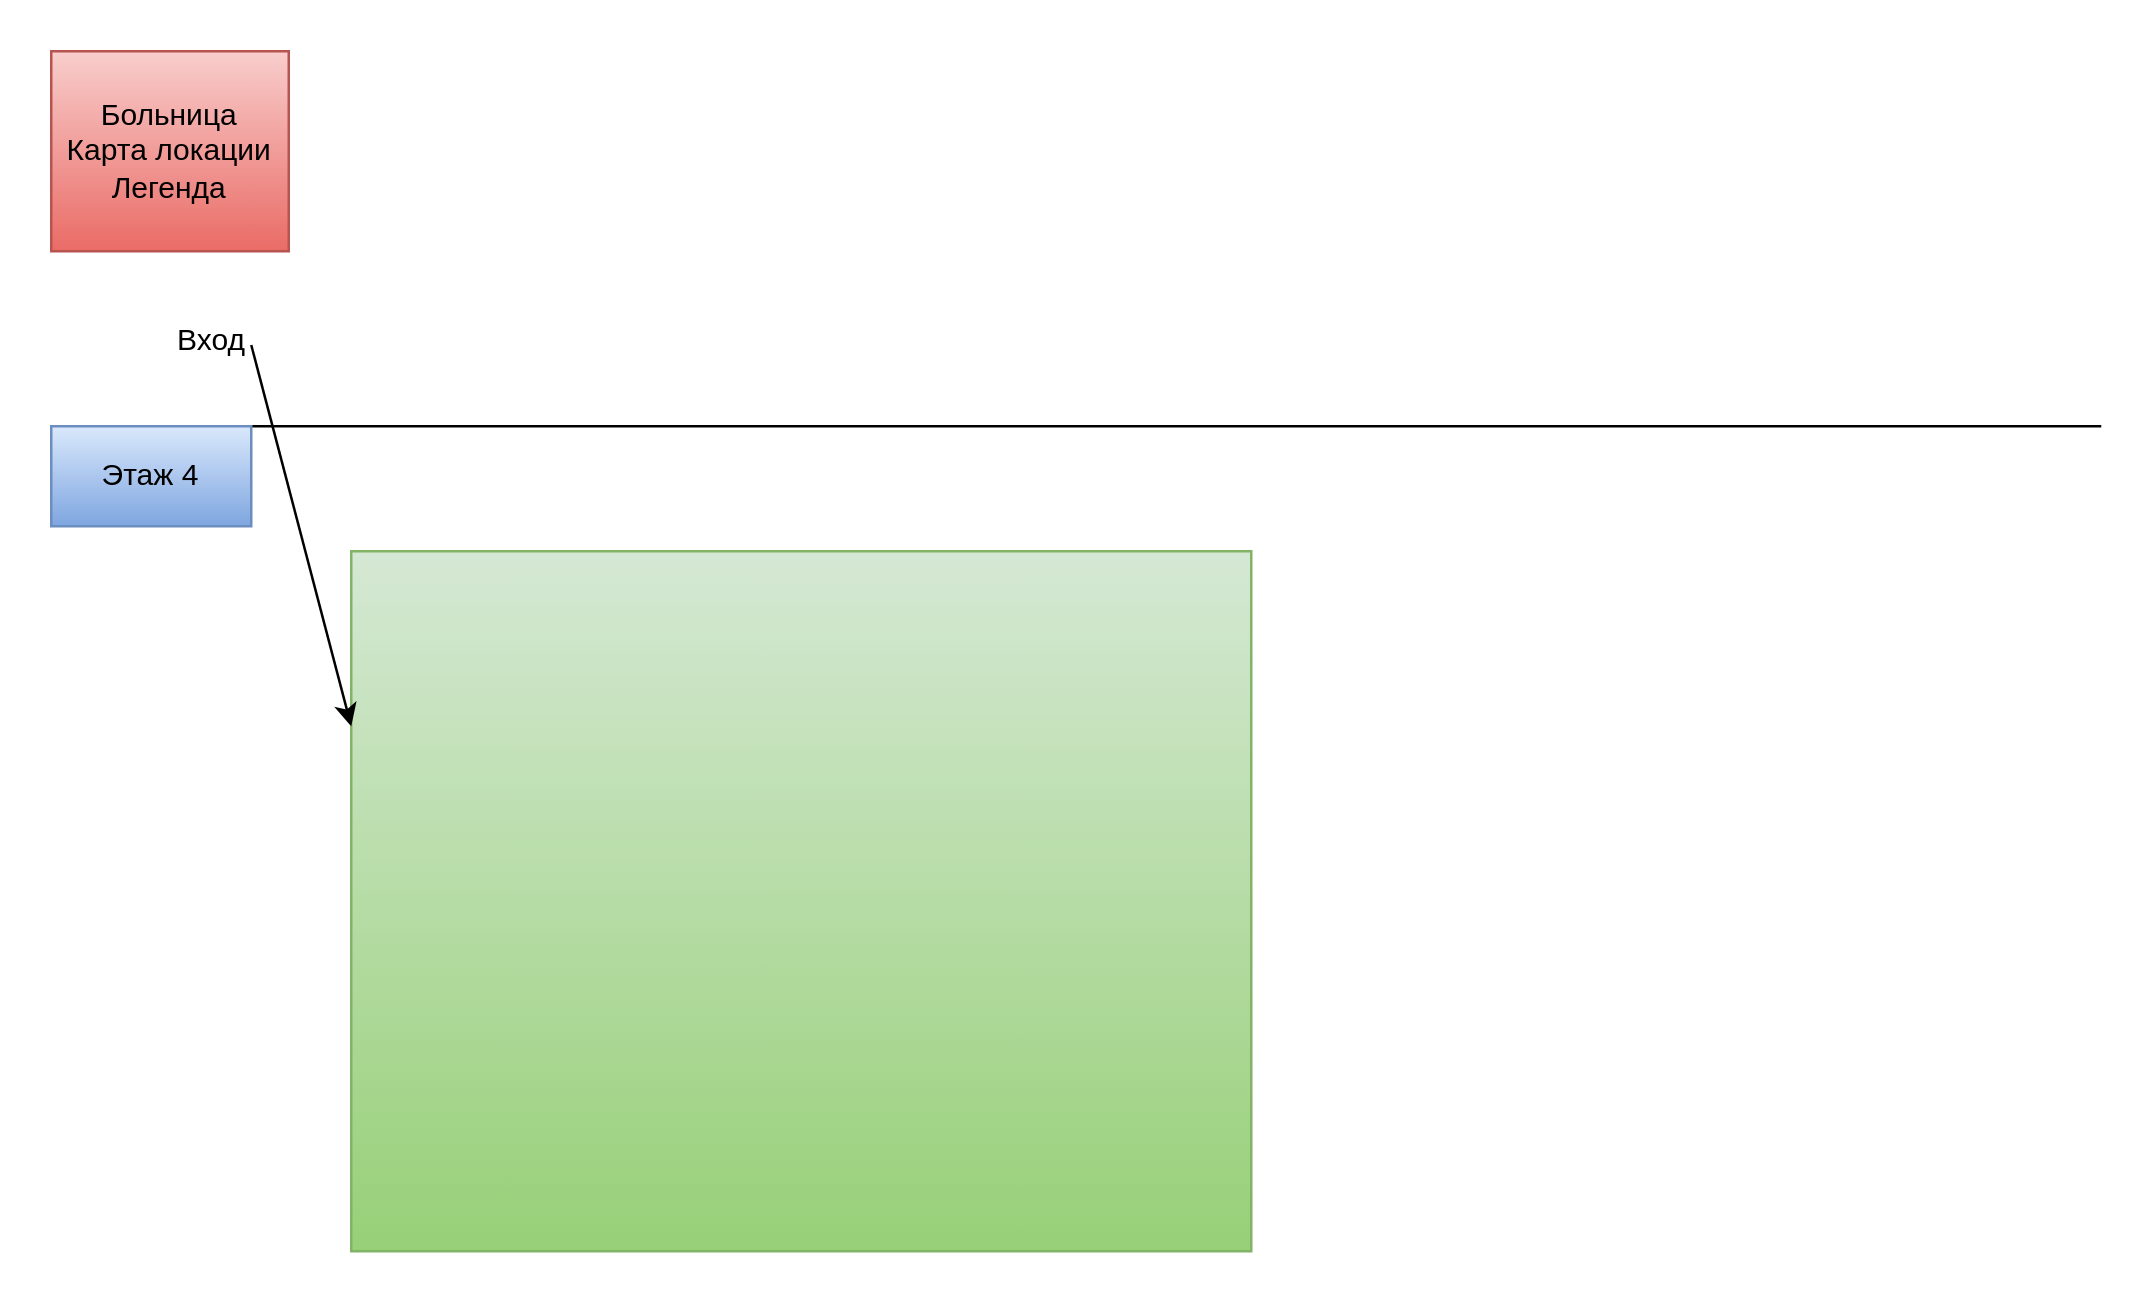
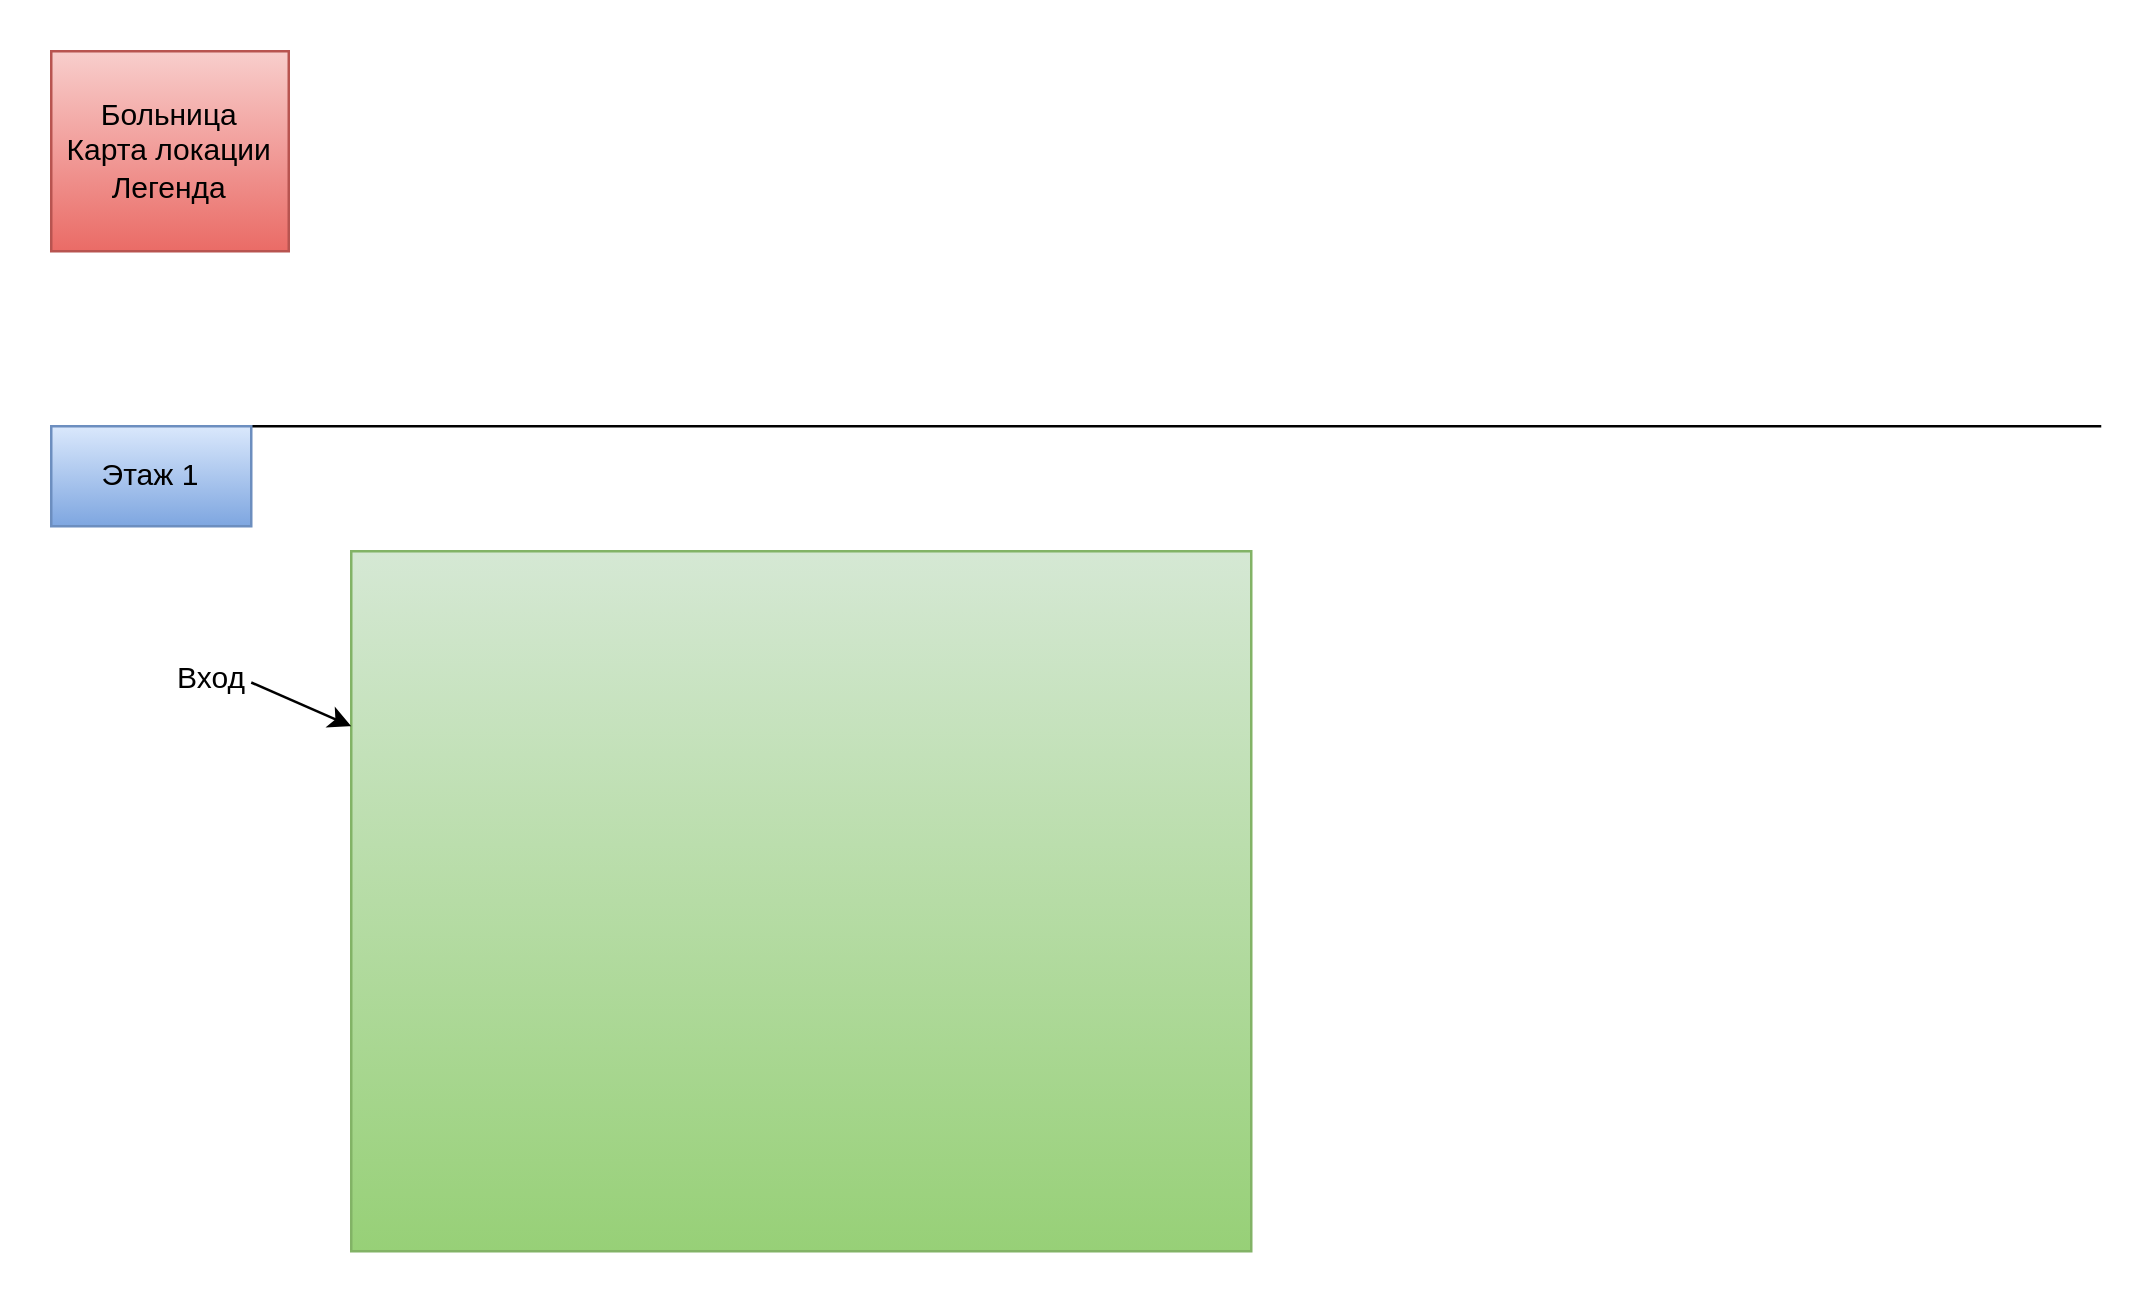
node "Вход": moved (176, 326) -> (176, 664)
node "Этаж 4": label "Этаж 4" -> "Этаж 1"
